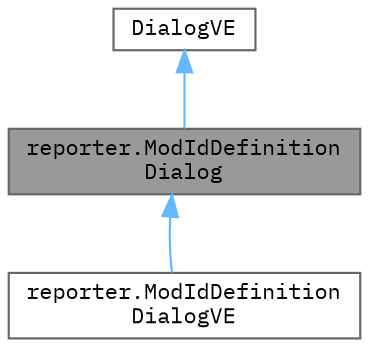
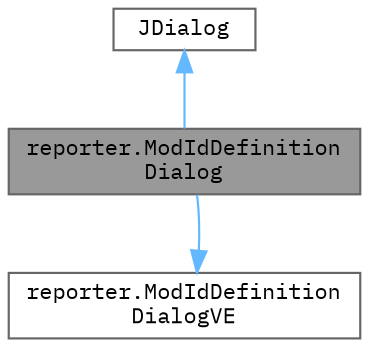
node "DialogVE": label "DialogVE" -> "JDialog"
edge "reporter.ModIdDefinition DialogVE" -> "reporter.ModIdDefinition Dialog": reversed
